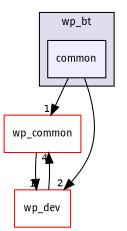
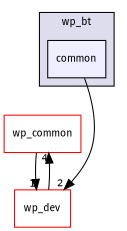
edge "common" -> "wp_common": removed
